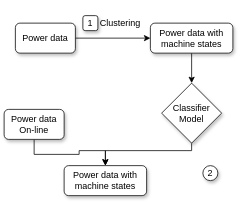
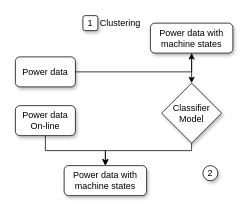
node "Power data": moved (45, 38) -> (45, 72)
node "Power data On-line": moved (34, 124) -> (45, 120)
